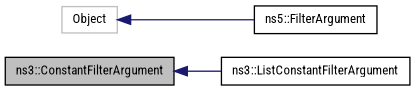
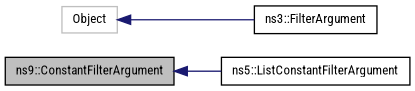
node "ns5::FilterArgument": label "ns5::FilterArgument" -> "ns3::FilterArgument"
node "ns3::ConstantFilterArgument": label "ns3::ConstantFilterArgument" -> "ns9::ConstantFilterArgument"
node "ns3::ListConstantFilterArgument": label "ns3::ListConstantFilterArgument" -> "ns5::ListConstantFilterArgument"
